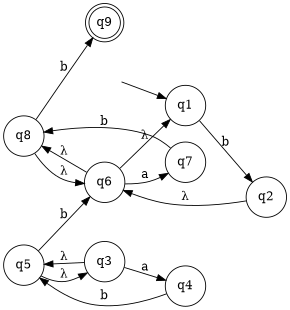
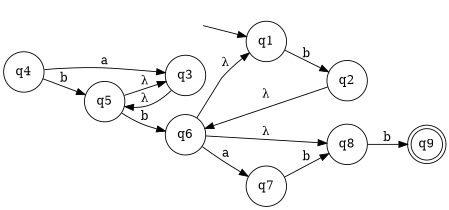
edge "q8" -> "q6": removed, label "λ"
edge "q3" -> "q4": reversed
